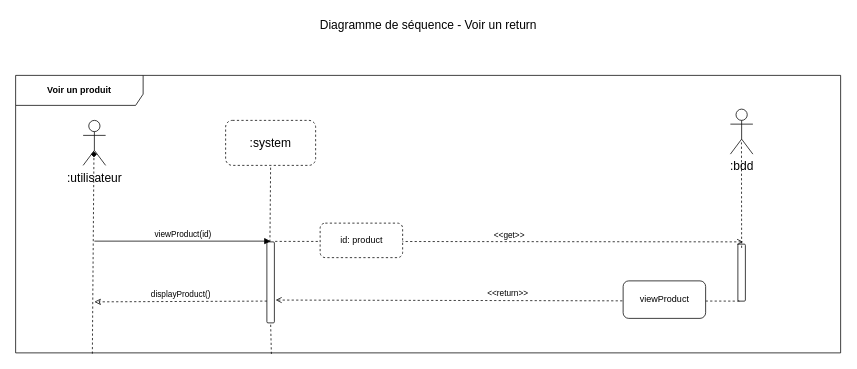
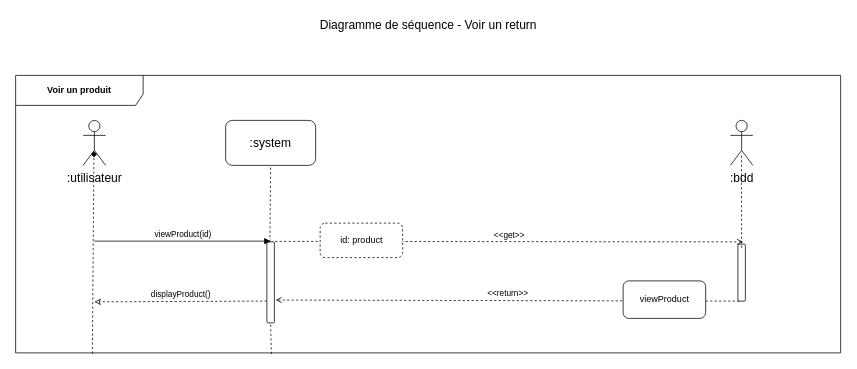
node ":bdd": moved (741, 132) -> (741, 143)
node ":system": style dashed -> solid
